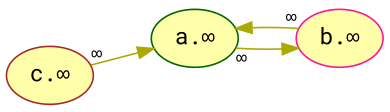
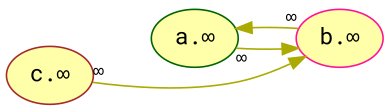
edge "c.∞" -> "a.∞": now "c.∞" -> "b.∞"
